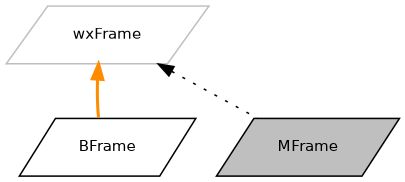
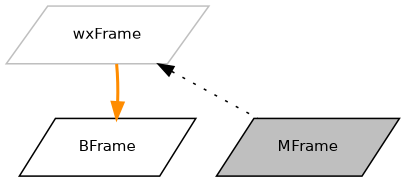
edge "BFrame" -> "wxFrame": reversed
